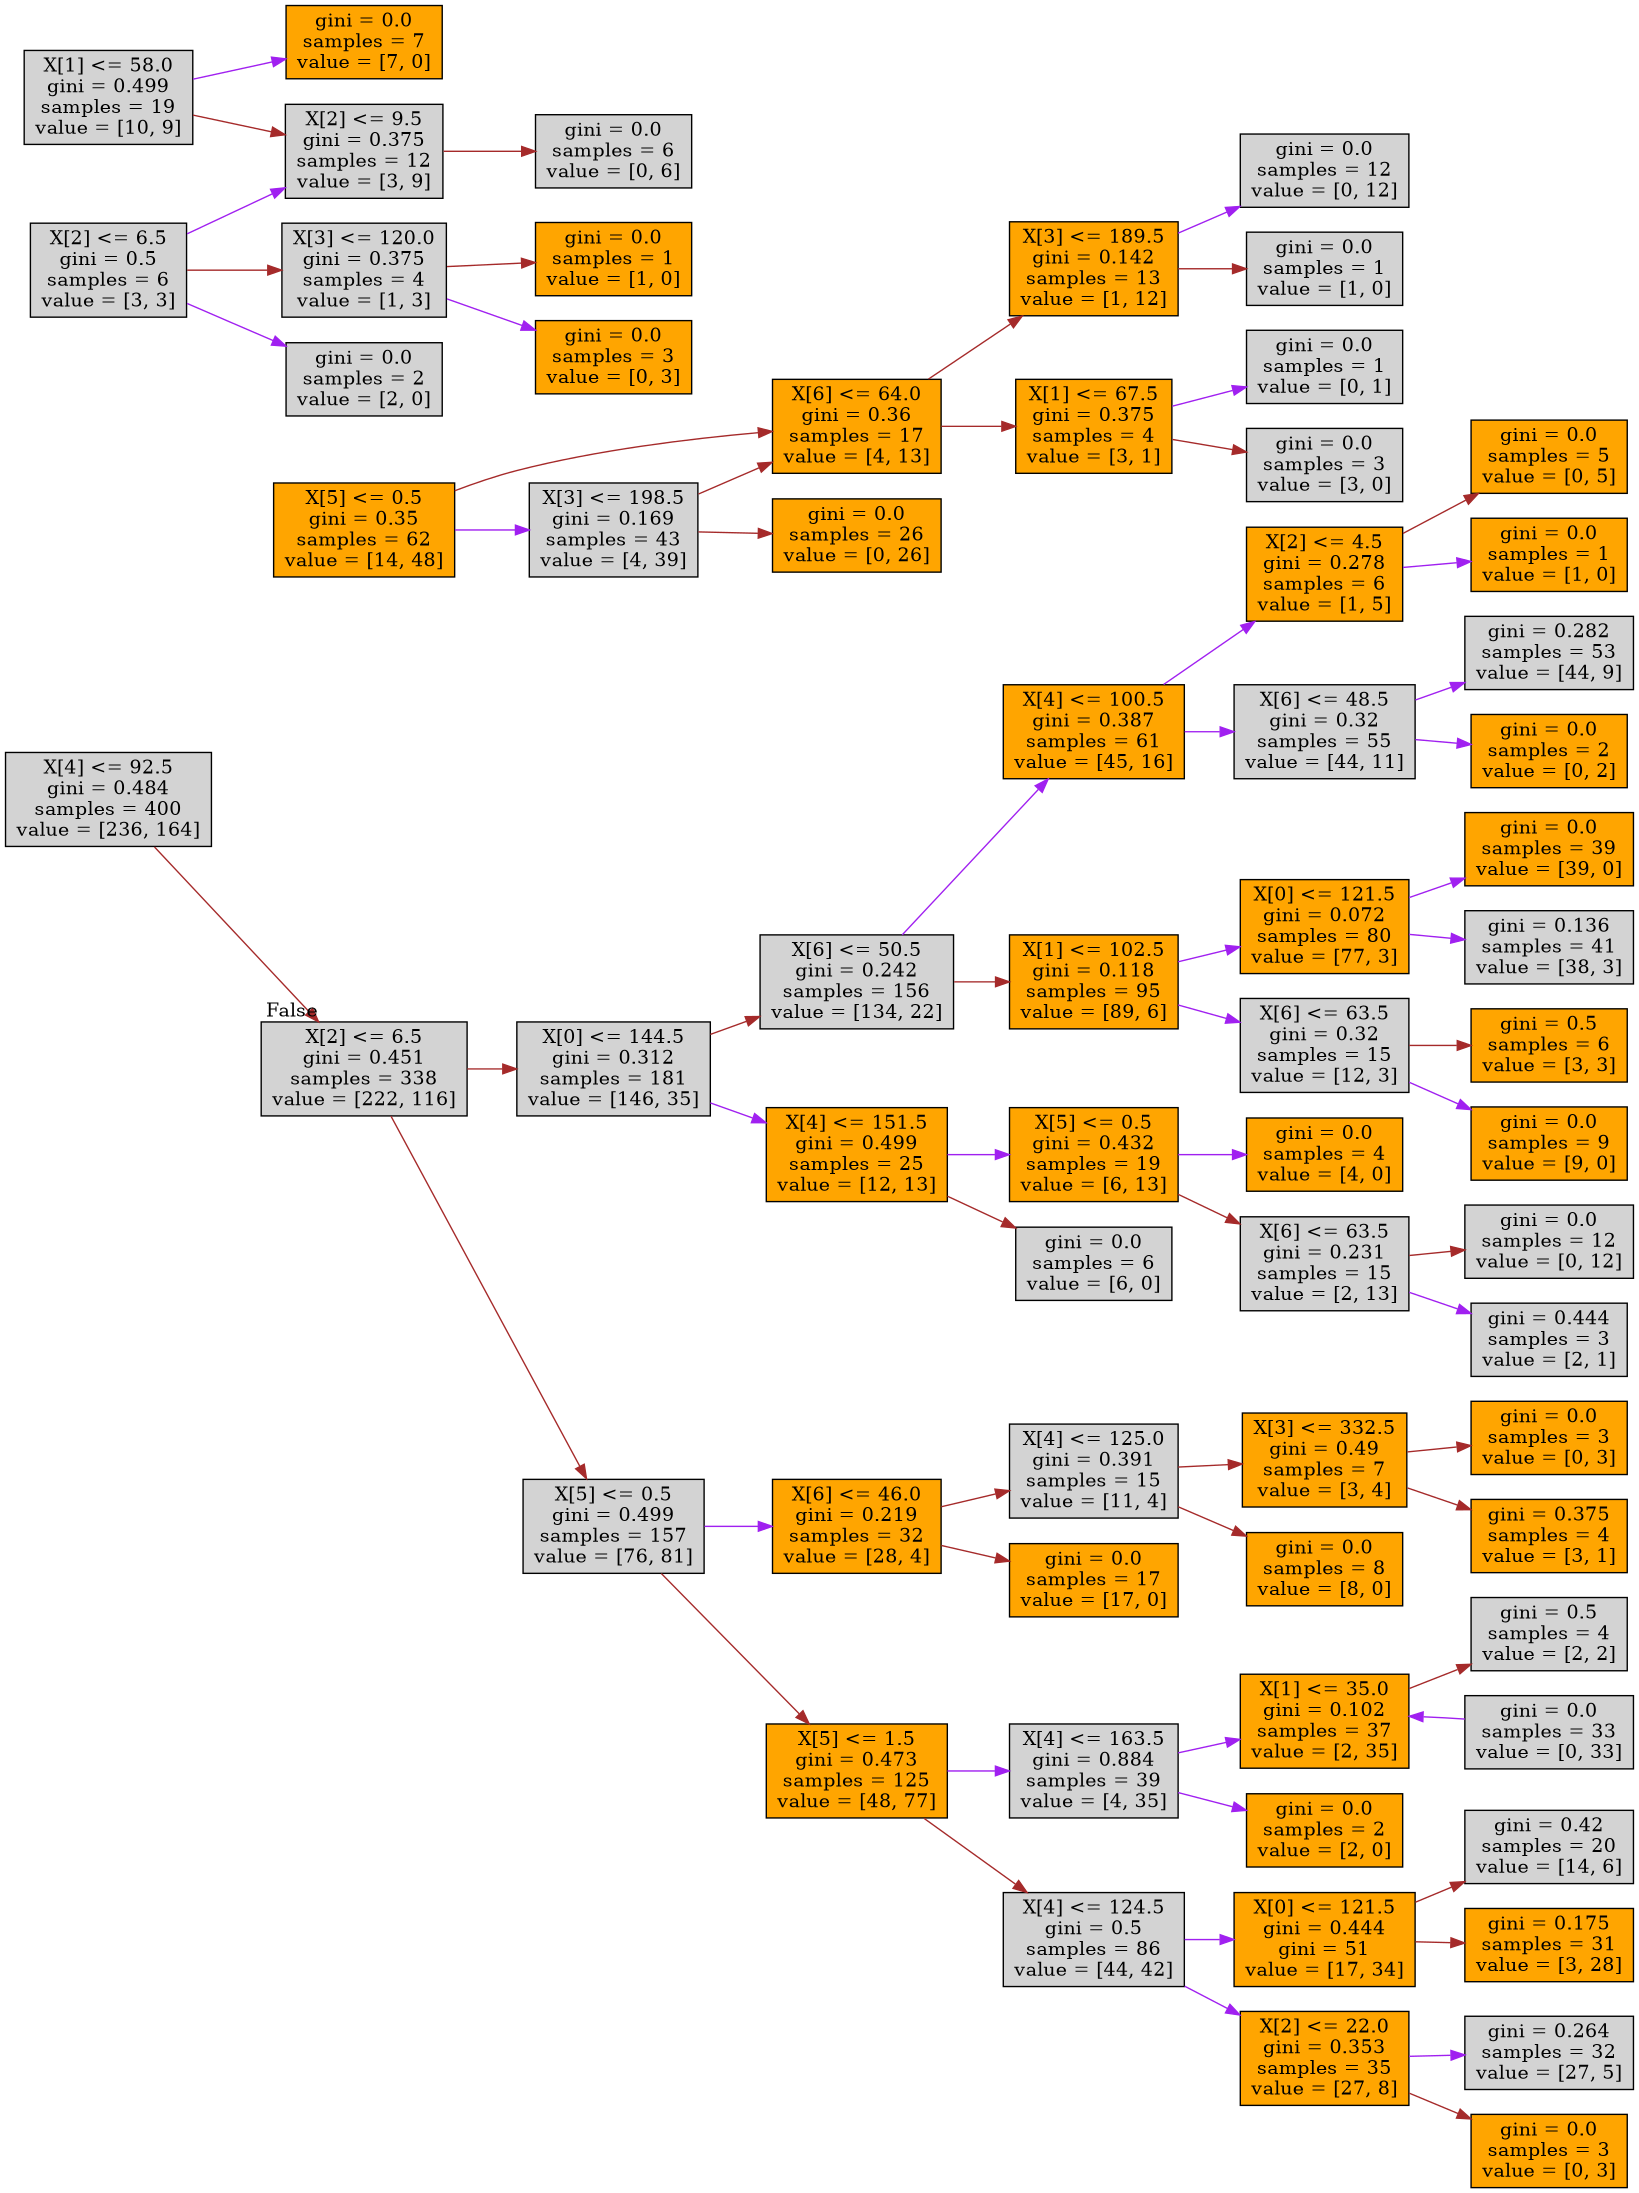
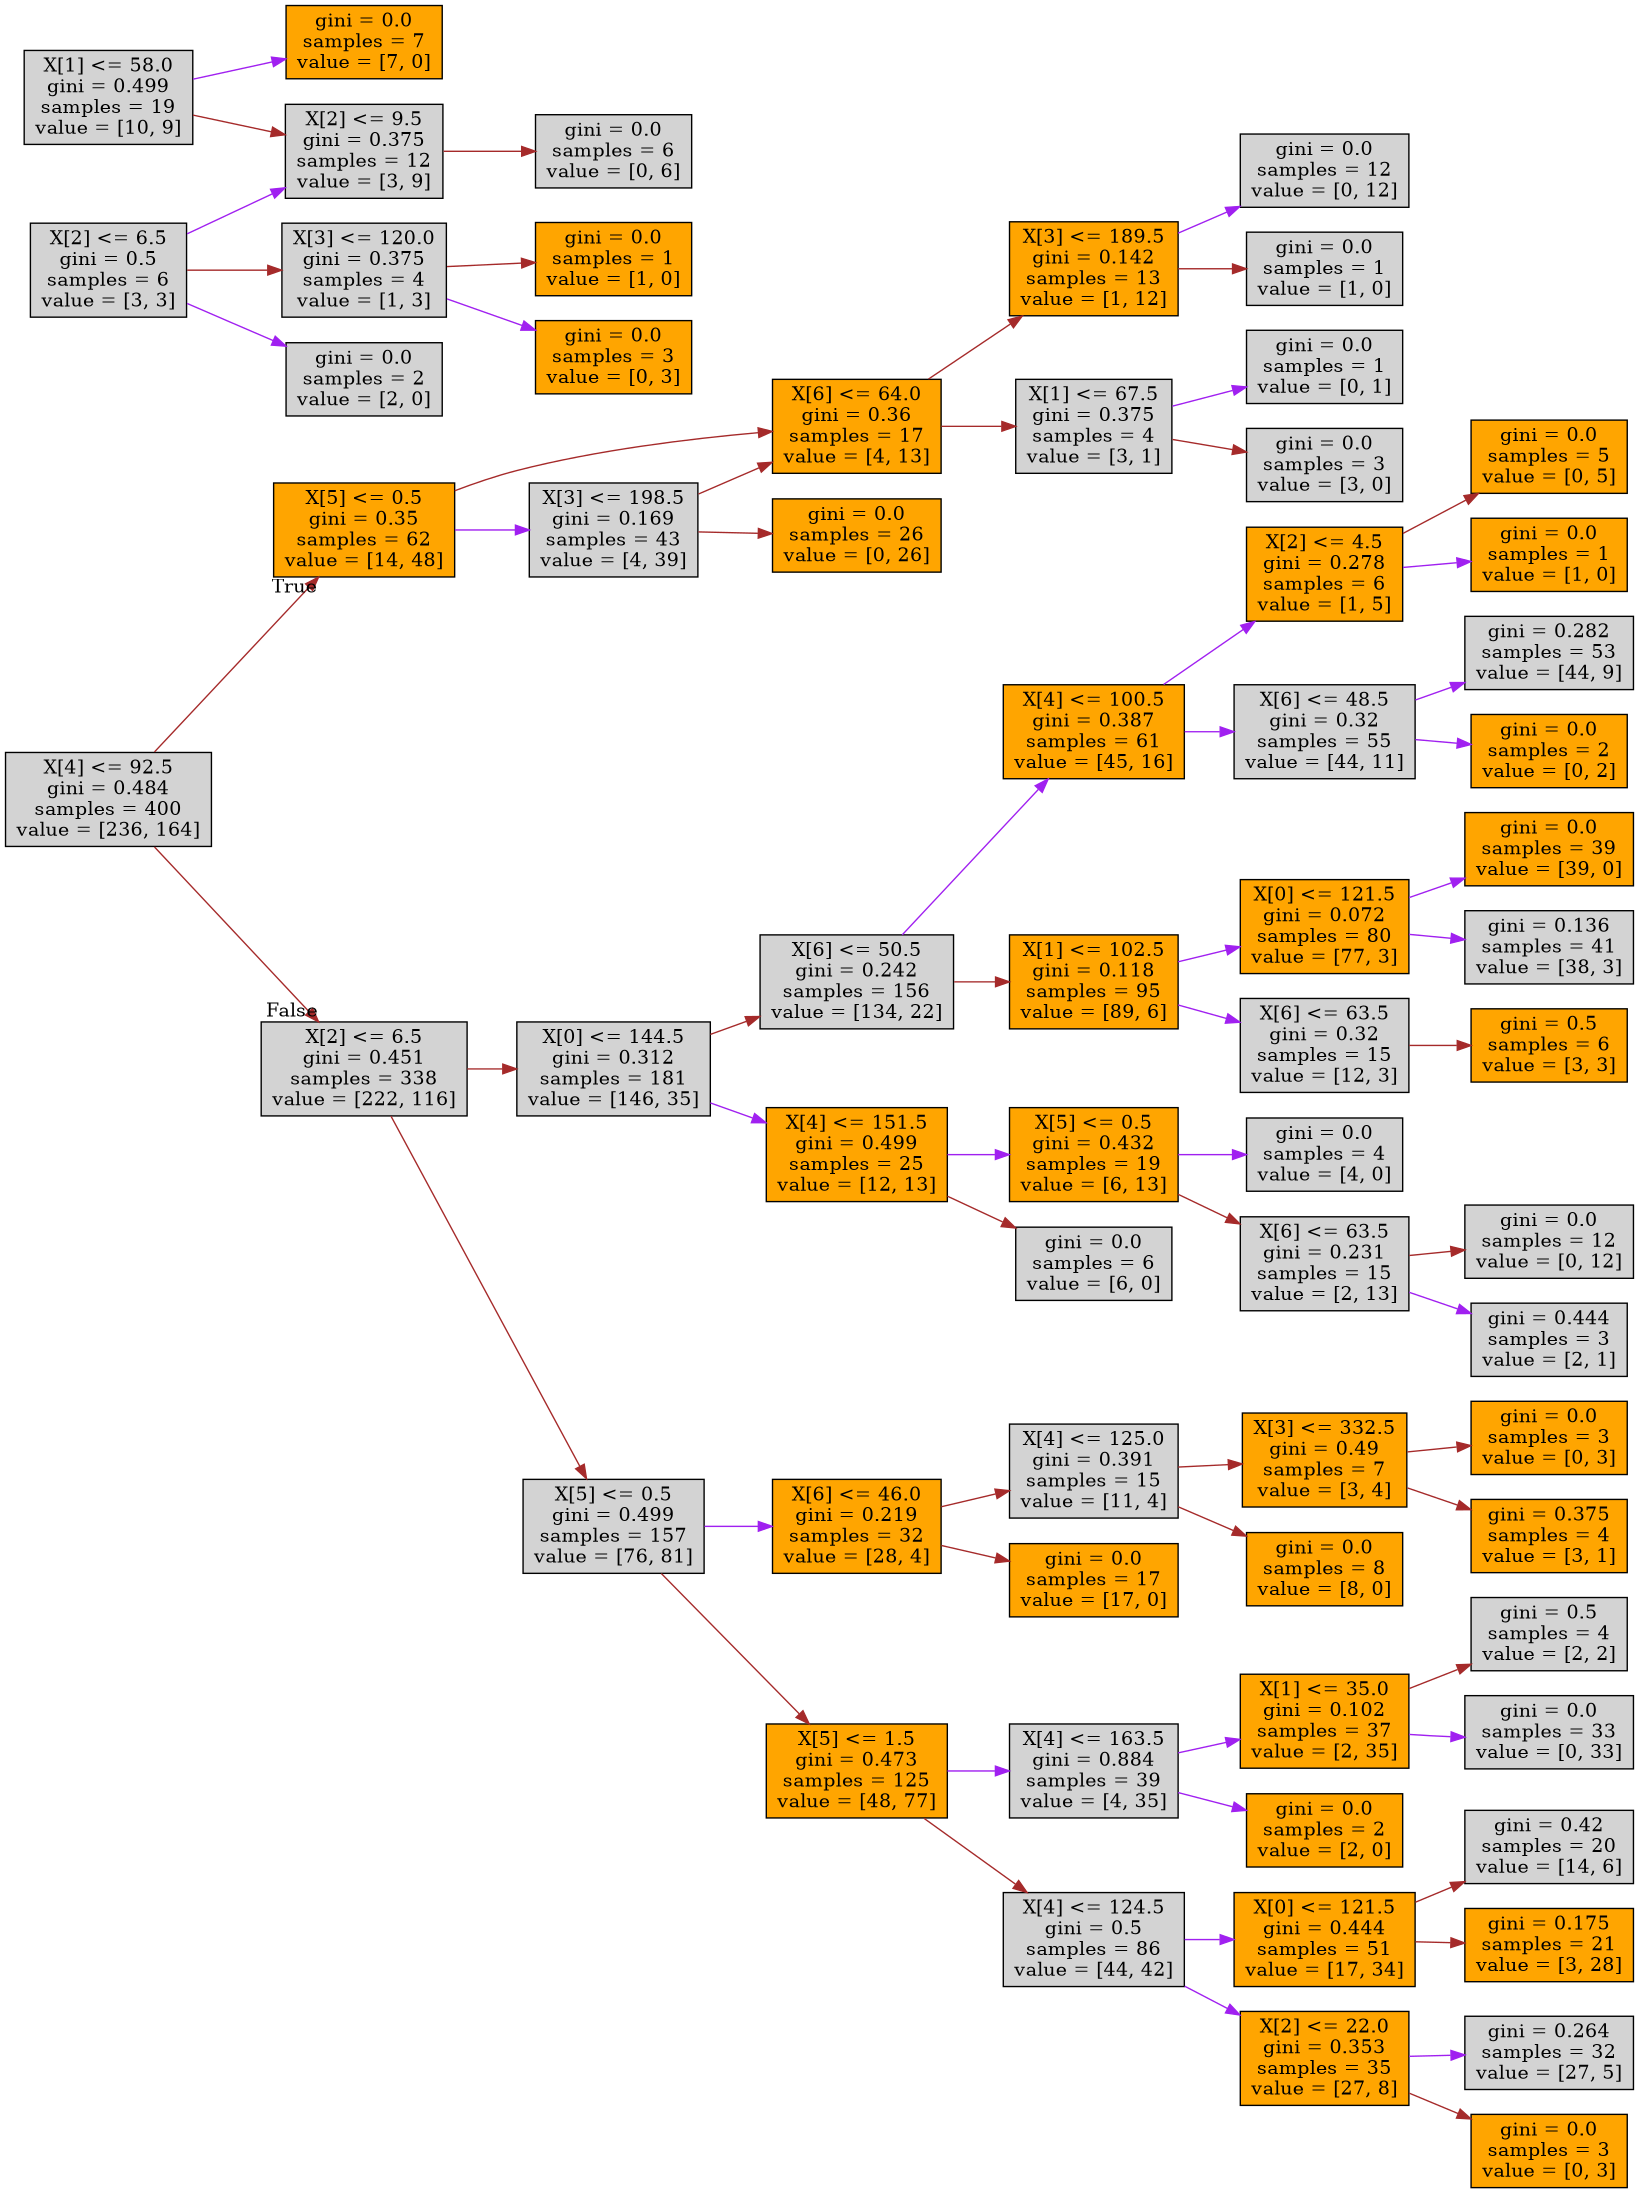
node "X[1] <= 67.5 gini = 0.375 samples = 4 value = [3, 1]": fillcolor orange -> lightgrey
edge "X[4] <= 92.5 gini = 0.484 samples = 400 value = [236, 164]" -> "X[5] <= 0.5 gini = 0.35 samples = 62 value = [14, 48]": added
node "gini = 0.0 samples = 9 value = [9, 0]": removed
node "gini = 0.0 samples = 4 value = [4, 0]": fillcolor orange -> lightgrey
edge "gini = 0.0 samples = 33 value = [0, 33]" -> "X[1] <= 35.0 gini = 0.102 samples = 37 value = [2, 35]": reversed
node "X[0] <= 121.5 gini = 0.444 gini = 51 value = [17, 34]": label "X[0] <= 121.5 gini = 0.444 gini = 51 value = [17, 34]" -> "X[0] <= 121.5 gini = 0.444 samples = 51 value = [17, 34]"
node "gini = 0.175 samples = 31 value = [3, 28]": label "gini = 0.175 samples = 31 value = [3, 28]" -> "gini = 0.175 samples = 21 value = [3, 28]"
